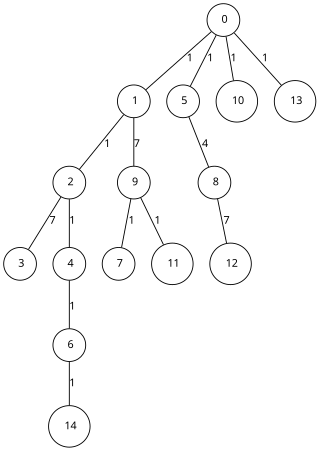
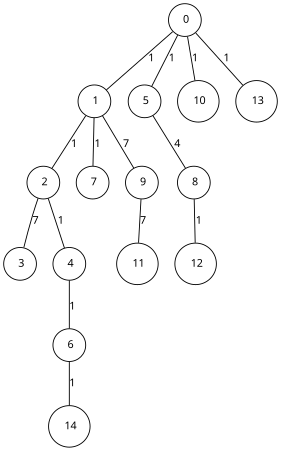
edge "9" -- "11": label "1" -> "7"
edge "8" -- "12": label "7" -> "1"
edge "9" -- "7": now "1" -- "7"
